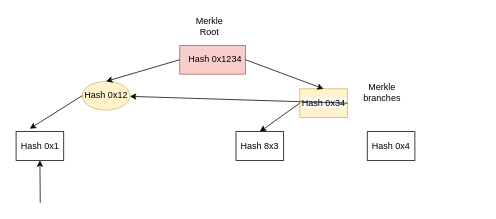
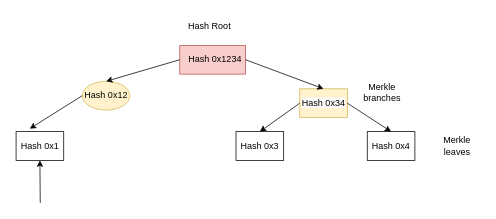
node "Merkle Root": label "Merkle Root" -> "Hash Root"
edge "Hash 0x34" -> "Hash 0x12": now "Hash 0x34" -> "Hash 0x4"
node "Hash 8x3": label "Hash 8x3" -> "Hash 0x3"
node "Merkle leaves": added
